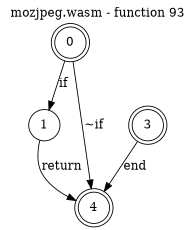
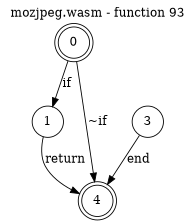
node "3": shape doublecircle -> circle
